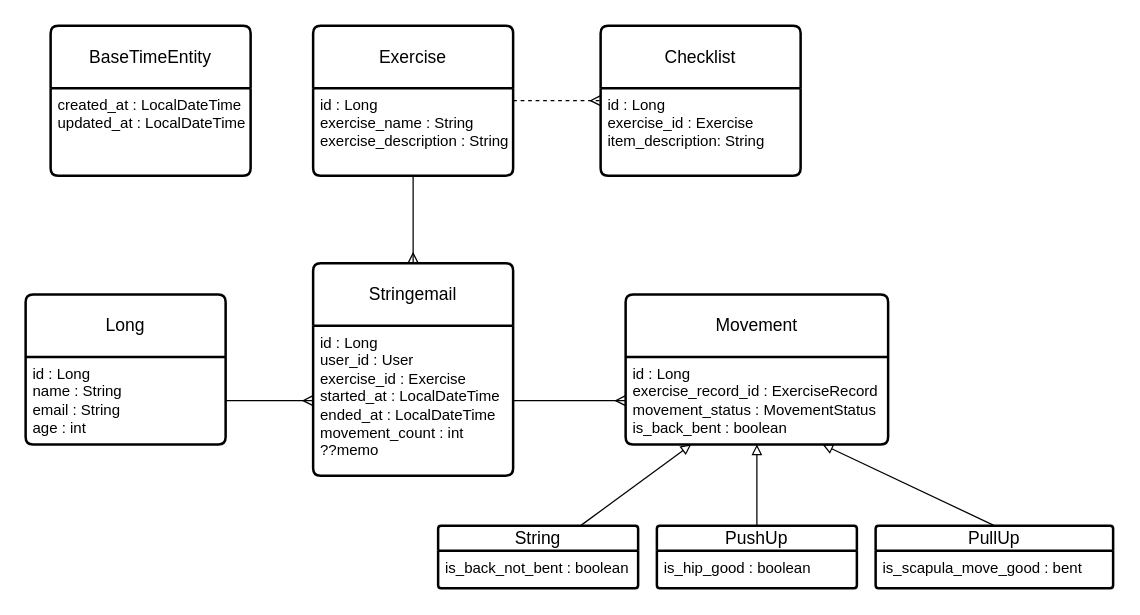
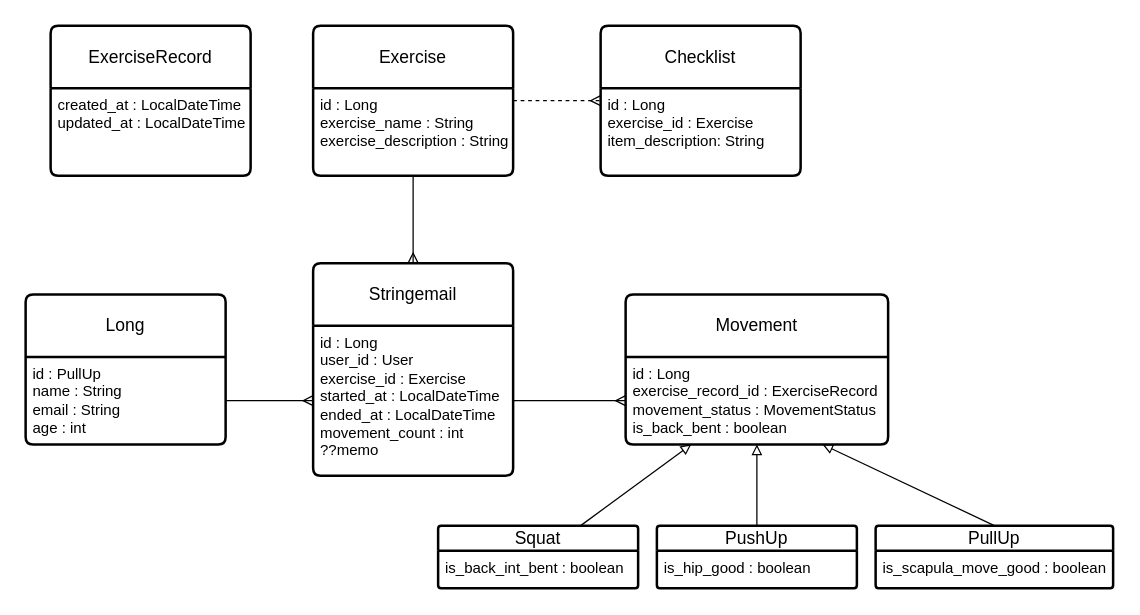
node "BaseTimeEntity": label "BaseTimeEntity" -> "ExerciseRecord"
node "id : Long name : Stringemail : String age : int": label "id : Long name : Stringemail : String age : int" -> "id : PullUp name : Stringemail : String age : int"
node "String": label "String" -> "Squat"
node "is_back_not_bent : boolean": label "is_back_not_bent : boolean" -> "is_back_int_bent : boolean"
node "is_scapula_move_good : bent": label "is_scapula_move_good : bent" -> "is_scapula_move_good : boolean"
